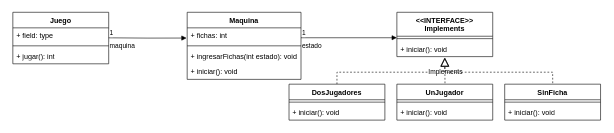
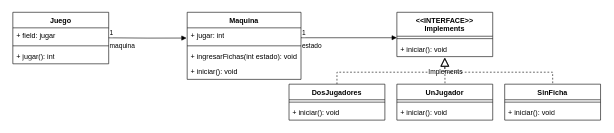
node "+ field: type": label "+ field: type" -> "+ field: jugar"
node "+ fichas: int": label "+ fichas: int" -> "+ jugar: int"
